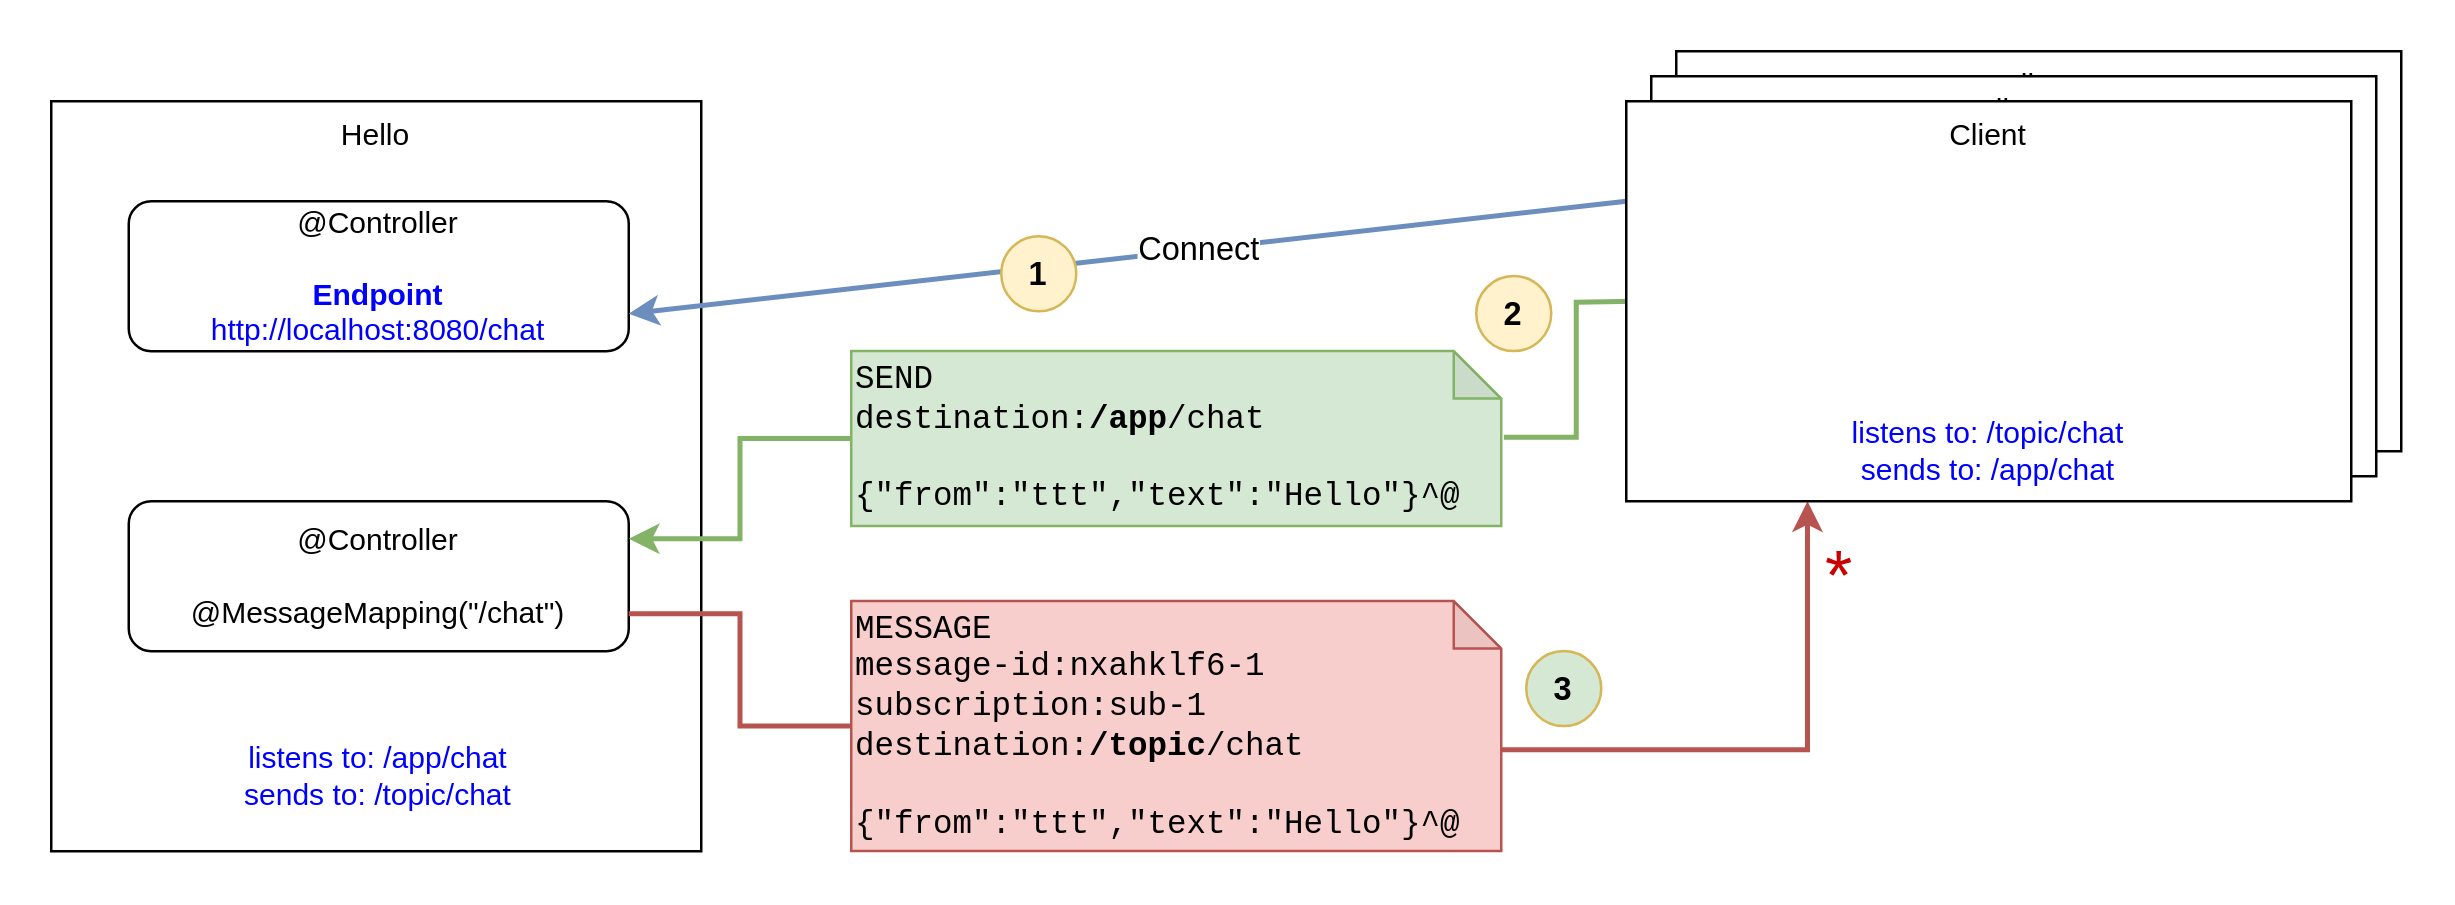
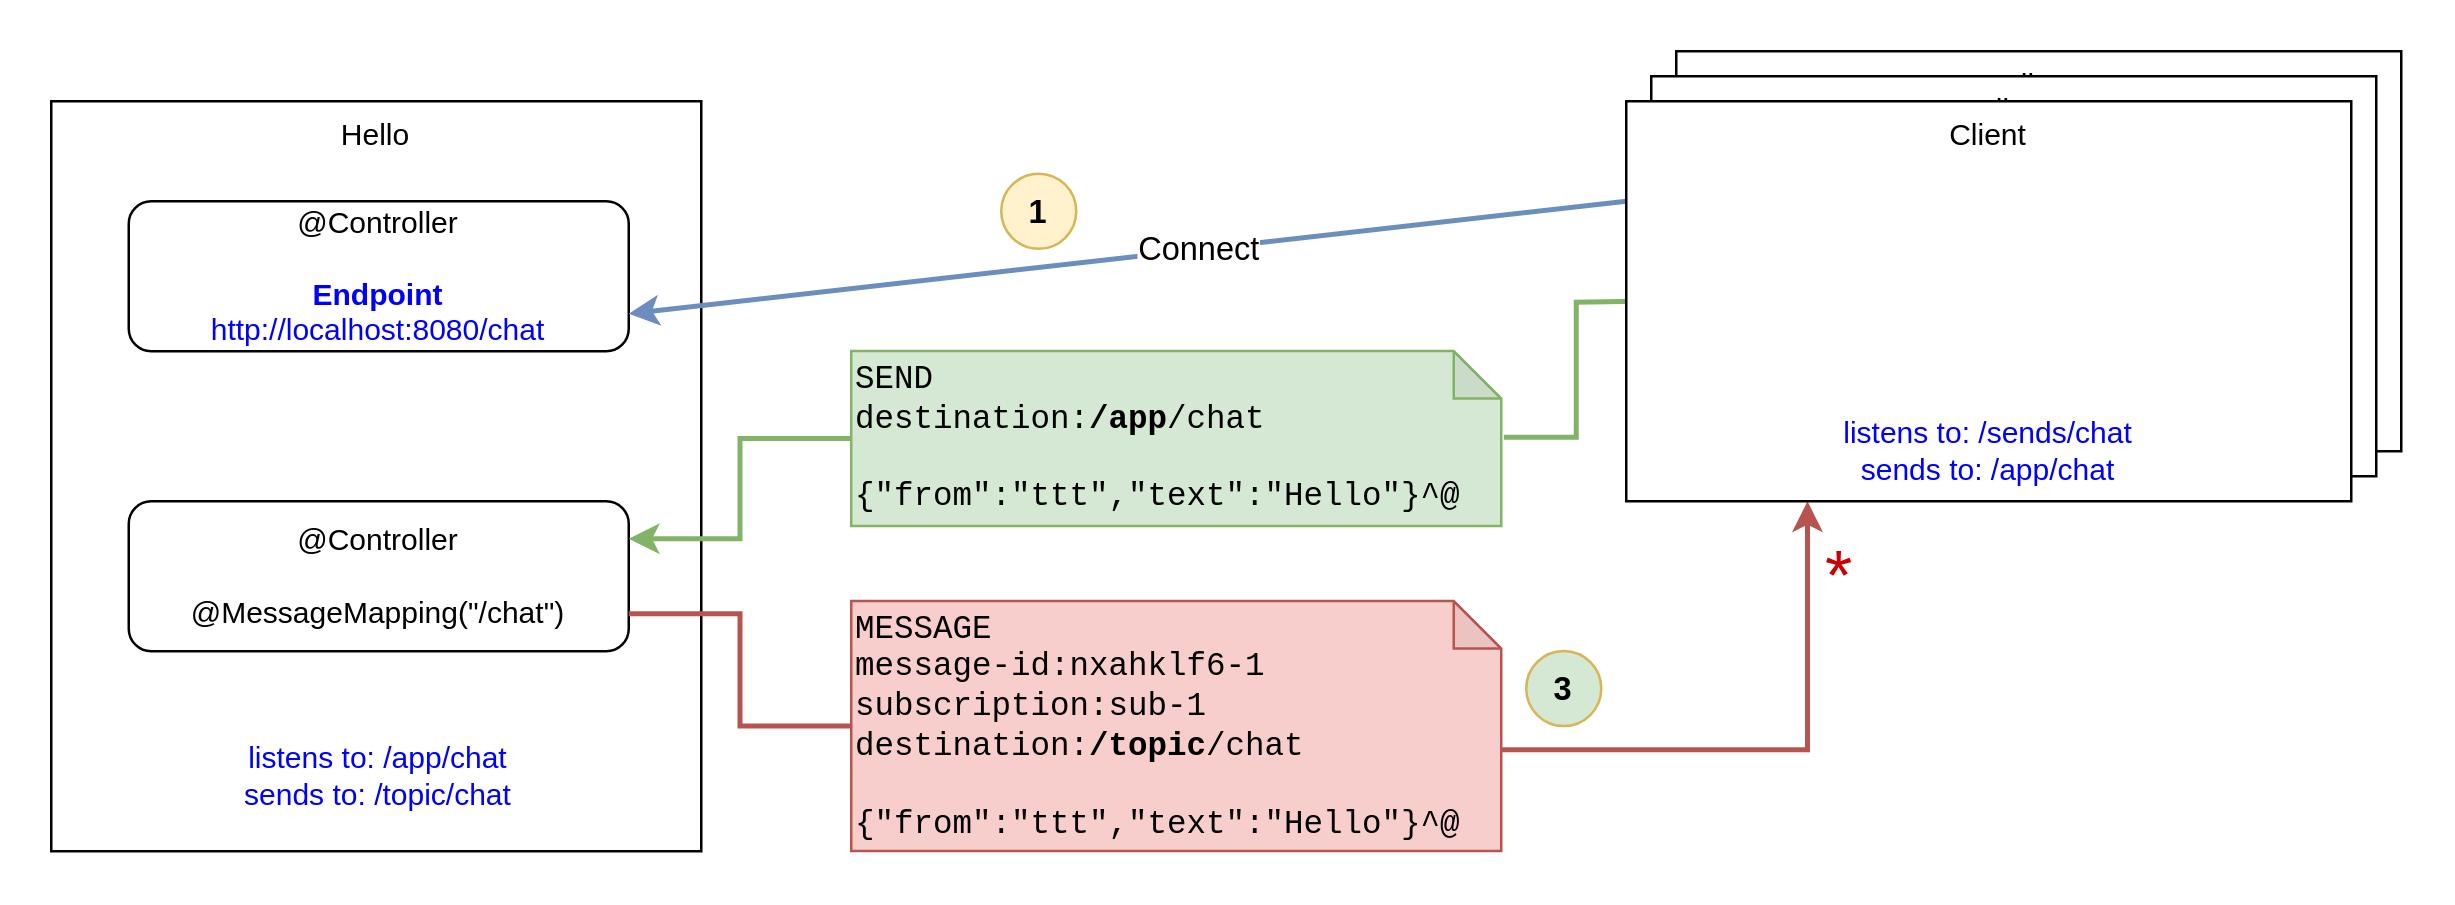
node "1": moved (1039, 274) -> (1039, 211)
node "2": removed
node "listens to: /topic/chatsends to: /app/chat": label "listens to: /topic/chatsends to: /app/chat" -> "listens to: /sends/chatsends to: /app/chat"
